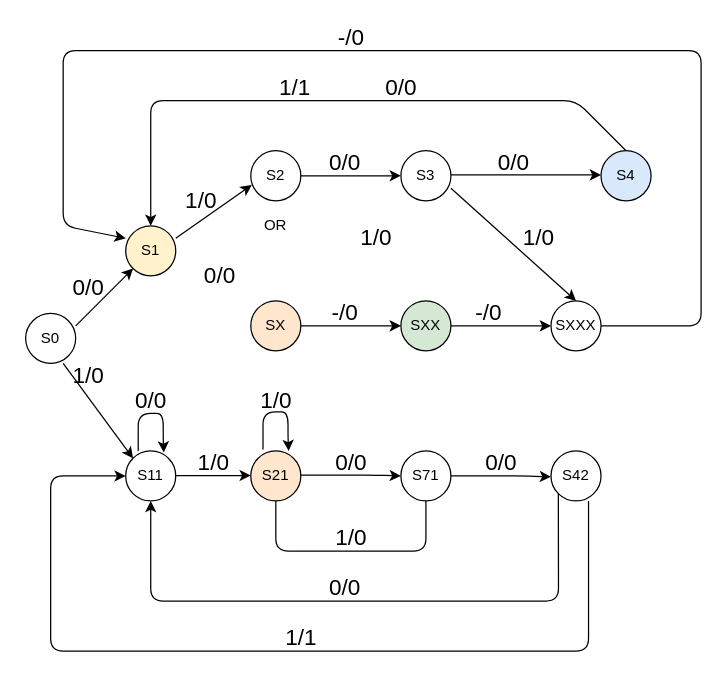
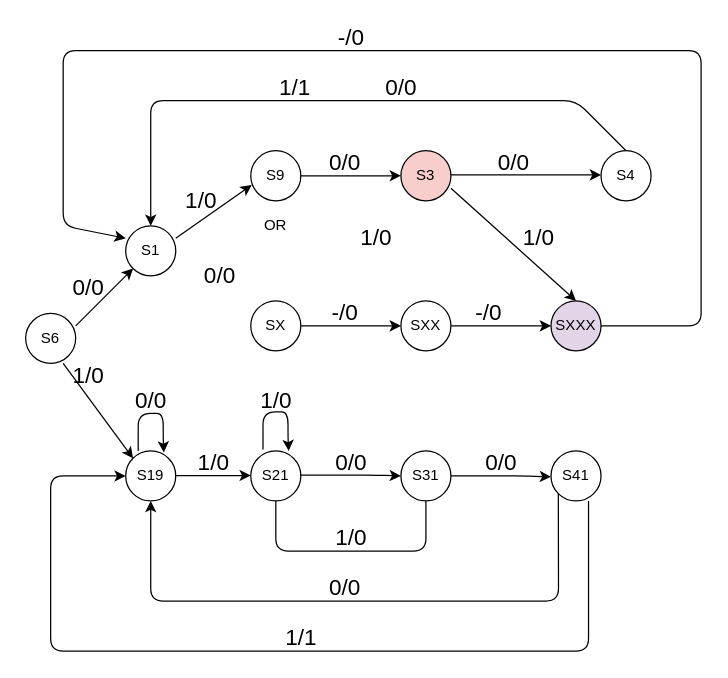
node "S2": label "S2" -> "S9"
node "S3": fillcolor #ffffff -> #f8cecc
node "S4": fillcolor #dae8fc -> #ffffff
node "S1": fillcolor #fff2cc -> #ffffff
node "SX": fillcolor #ffe6cc -> #ffffff
node "SXX": fillcolor #d5e8d4 -> #ffffff
node "SXXX": fillcolor #ffffff -> #e1d5e7
node "S0": label "S0" -> "S6"
node "S11": label "S11" -> "S19"
node "S21": fillcolor #ffe6cc -> #ffffff
node "S71": label "S71" -> "S31"
node "S42": label "S42" -> "S41"
